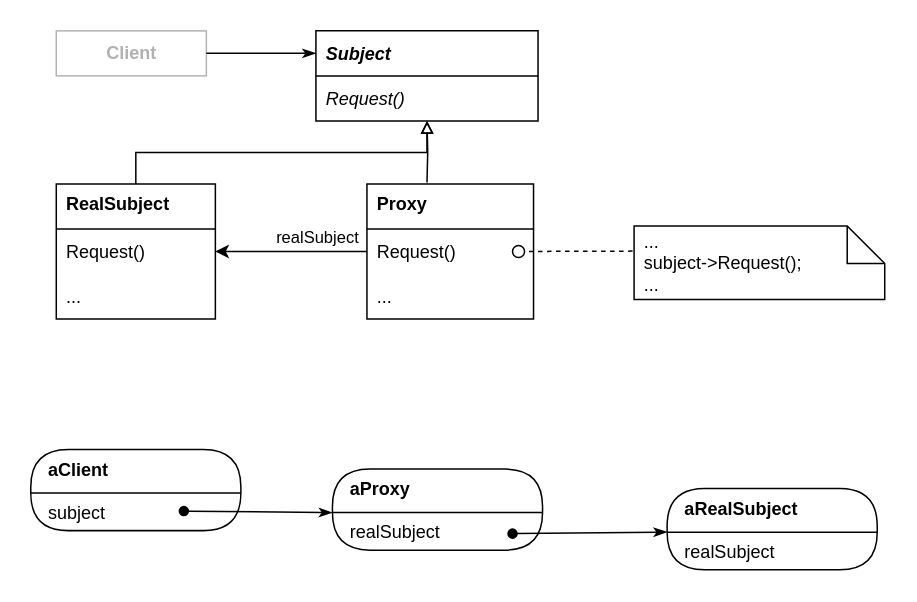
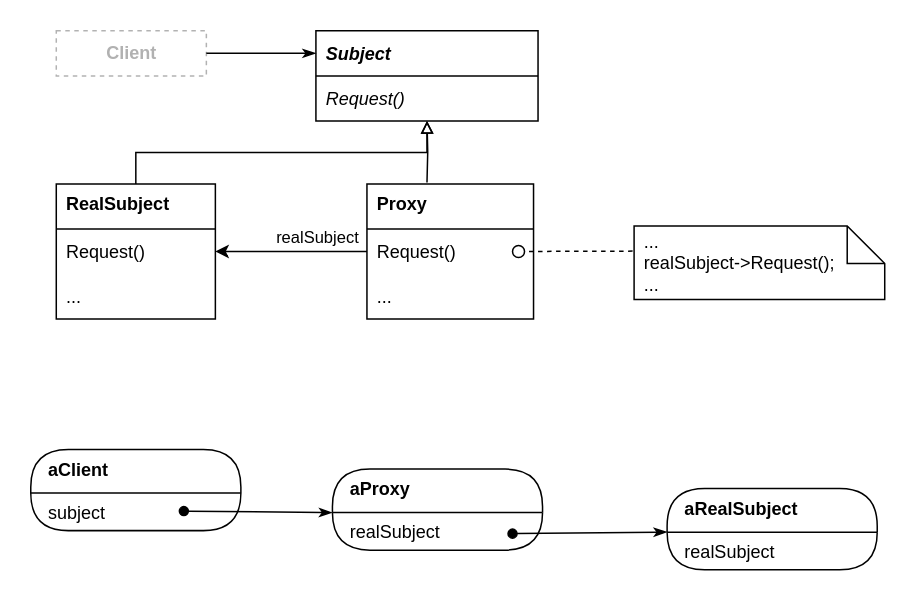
node "Client": style solid -> dashed
node "... subject->Request(); ...": label "... subject->Request(); ..." -> "... realSubject->Request(); ..."
